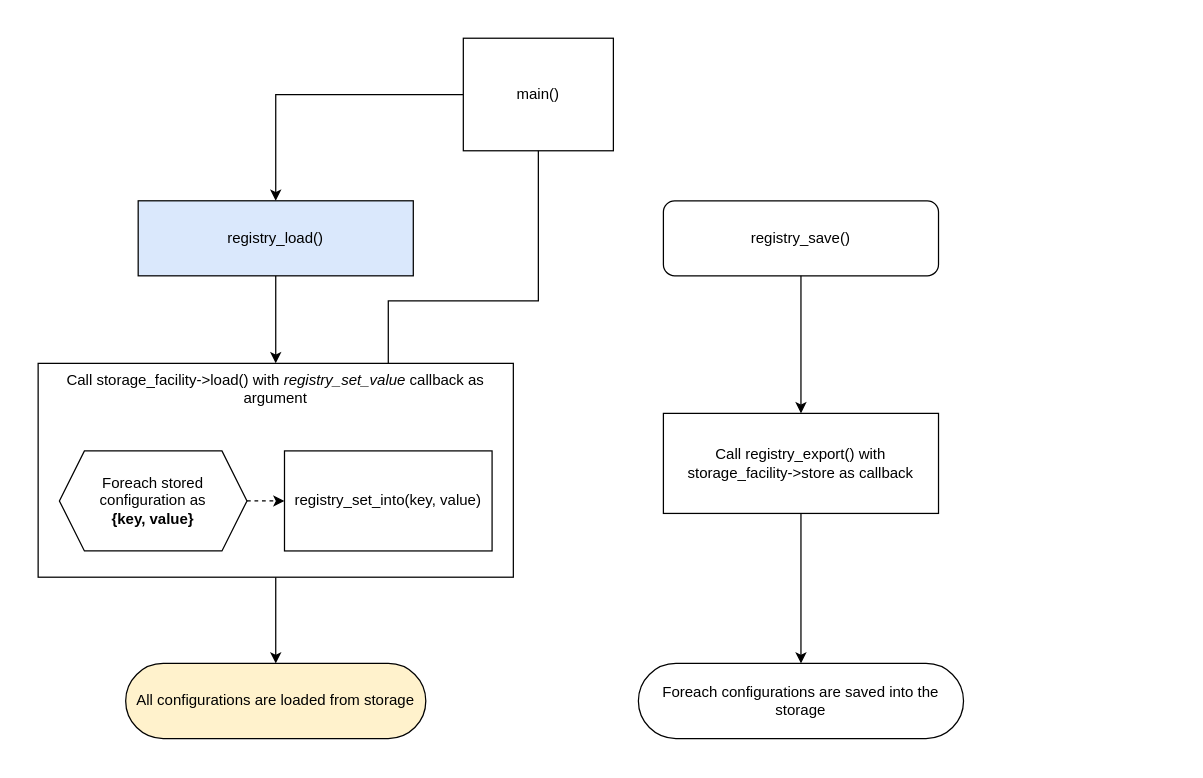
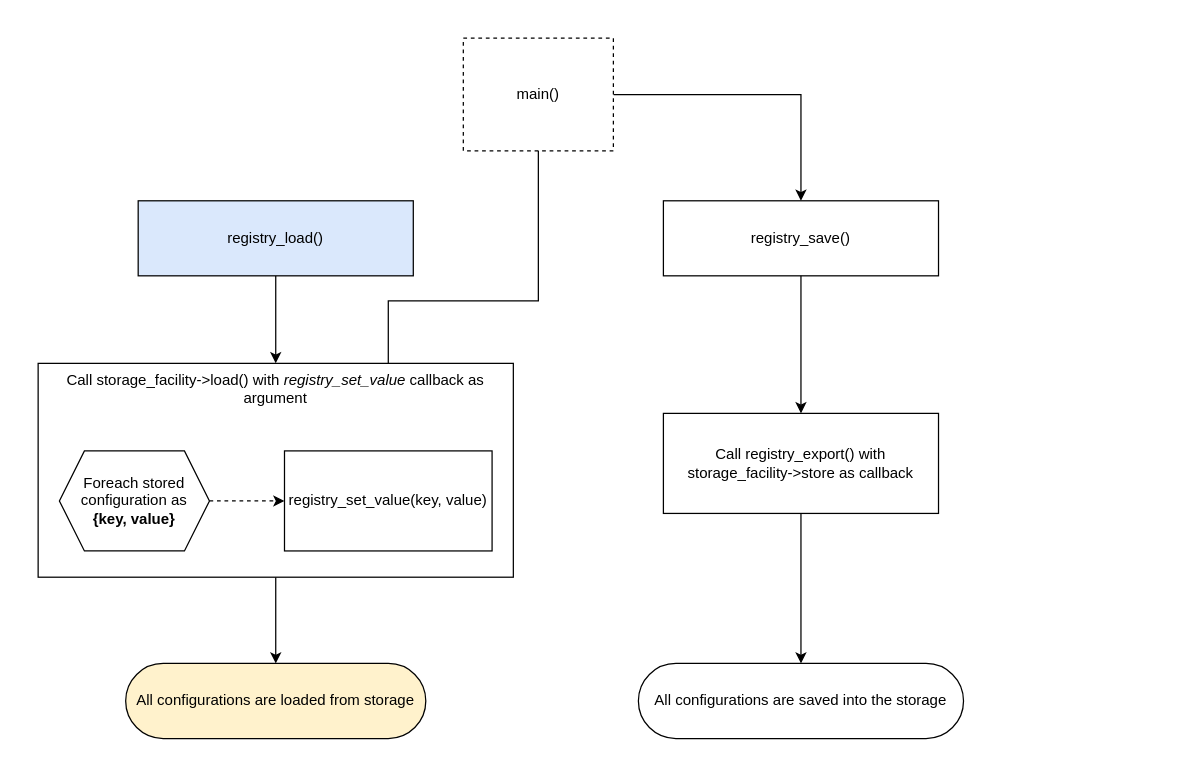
edge "main()" -> "registry_load()": now "main()" -> "registry_save()"
node "main()": style solid -> dashed
node "registry_save()": shape rounded rectangle -> rectangle
node "Foreach stored configuration as {key, value}": size 188x100 -> 150x100
node "registry_set_into(key, value)": label "registry_set_into(key, value)" -> "registry_set_value(key, value)"
node "Foreach configurations are saved into the storage": label "Foreach configurations are saved into the storage" -> "All configurations are saved into the storage"
